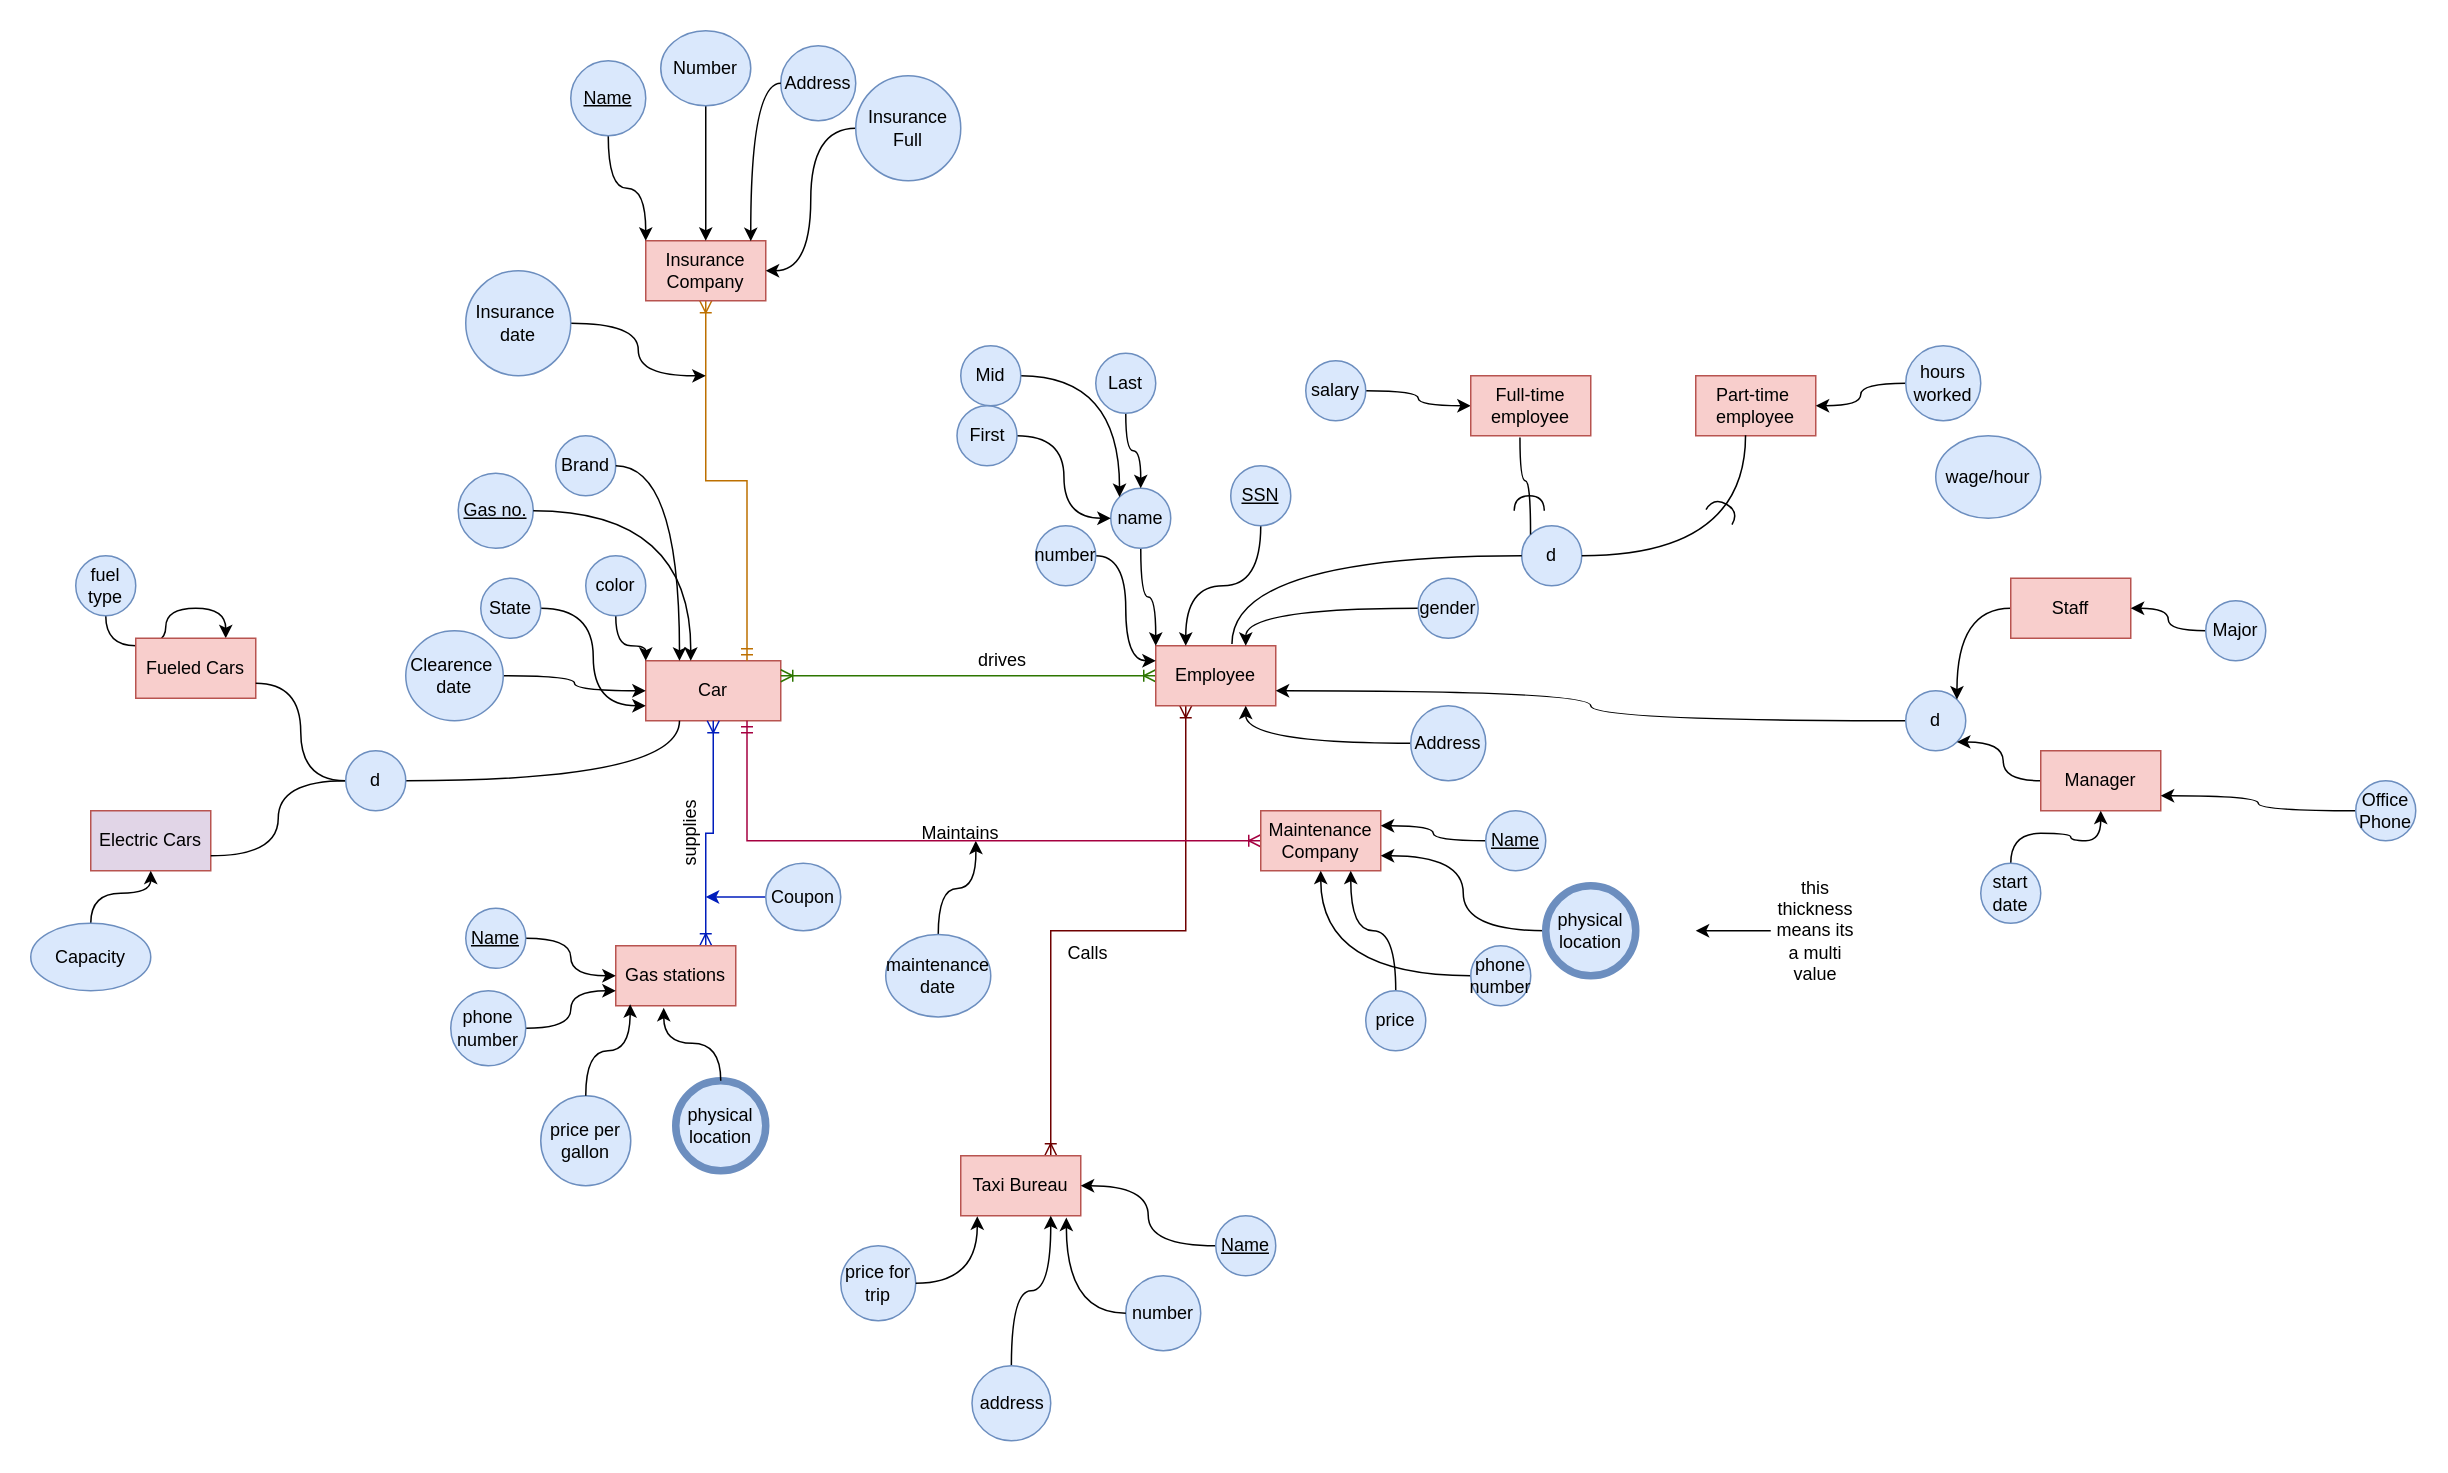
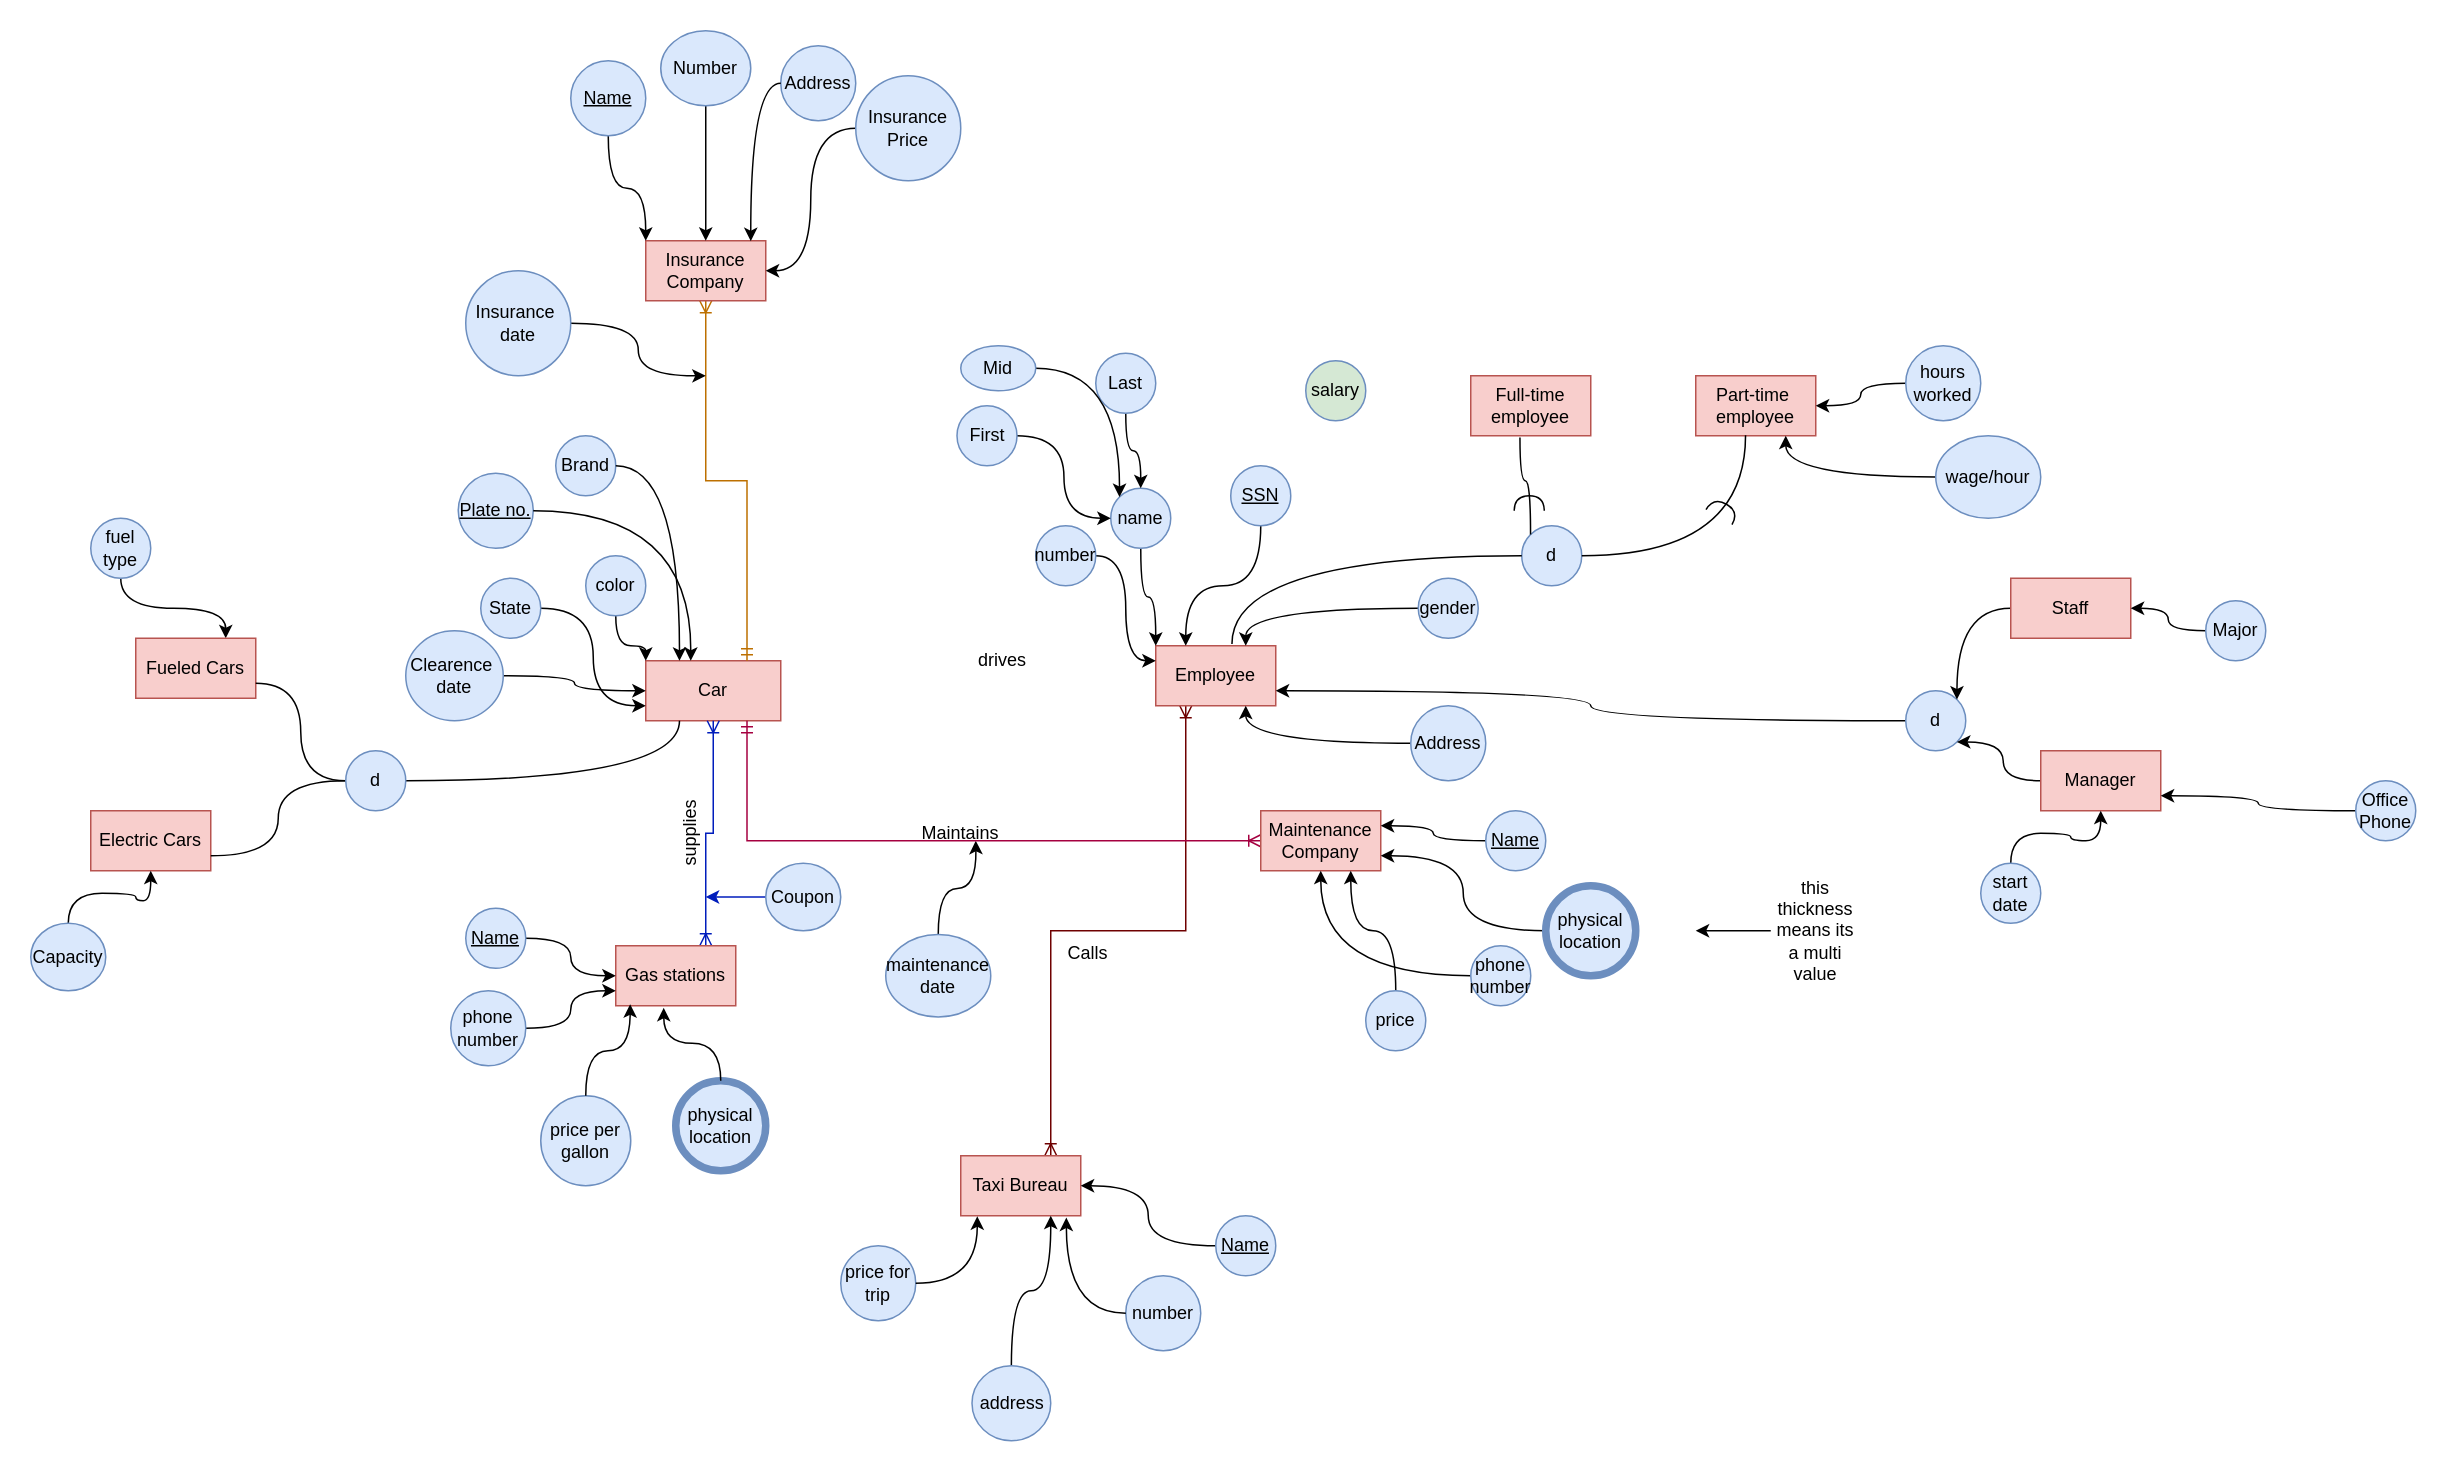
node "Insurance Full": label "Insurance Full" -> "Insurance Price"
node "Mid": size 60x60 -> 75x45
node "salary": fillcolor #dae8fc -> #d5e8d4
edge "salary" -> "Full-time employee": removed
edge "wage/hour" -> "Part-time employee": added
node "Gas no.": label "Gas no." -> "Plate no."
node "fuel type": moved (106, 586) -> (121, 548)
edge "Employee" -- "Car": removed
node "Electric Cars": fillcolor #e1d5e7 -> #f8cecc
node "Capacity": size 120x68 -> 75x68
